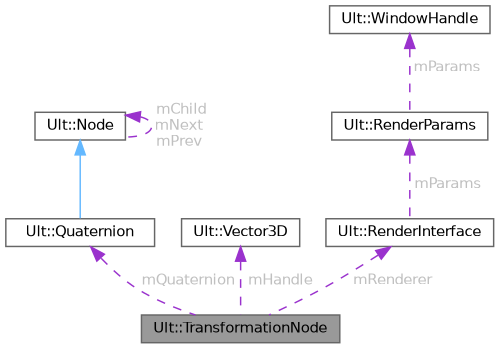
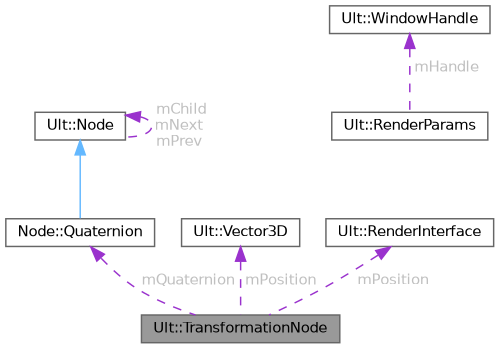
edge "Ult::RenderParams" -> "Ult::WindowHandle": label " mParams" -> " mHandle"
edge "Ult::RenderInterface" -> "Ult::RenderParams": removed, label "mParams"
node "Ult::Quaternion": label "Ult::Quaternion" -> "Node::Quaternion"
edge "Ult::TransformationNode" -> "Ult::Vector3D": label " mHandle" -> " mPosition"
edge "Ult::TransformationNode" -> "Ult::RenderInterface": label " mRenderer" -> " mPosition"
